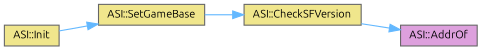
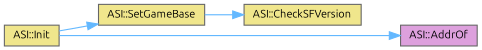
edge "ASI::CheckSFVersion" -> "ASI::AddrOf": now "ASI::Init" -> "ASI::AddrOf"
